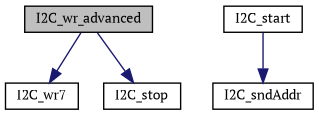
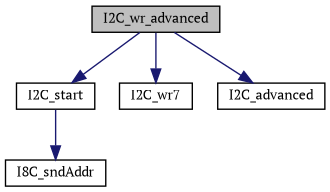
edge "I2C_wr_advanced" -> "I2C_start": added
node "I2C_stop": label "I2C_stop" -> "I2C_advanced"
node "I2C_sndAddr": label "I2C_sndAddr" -> "I8C_sndAddr"
